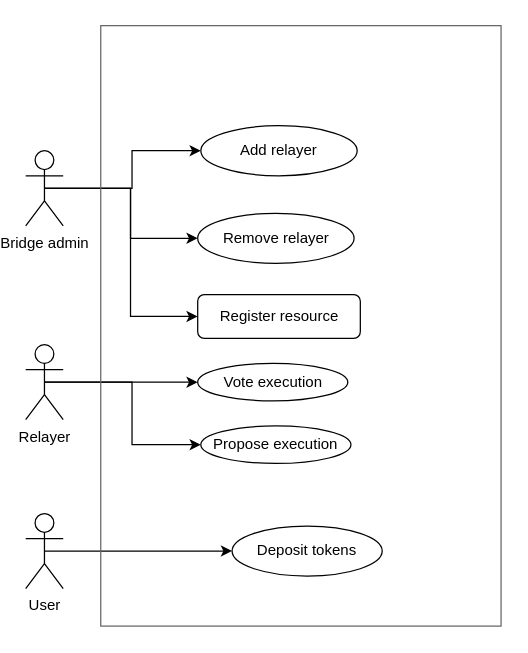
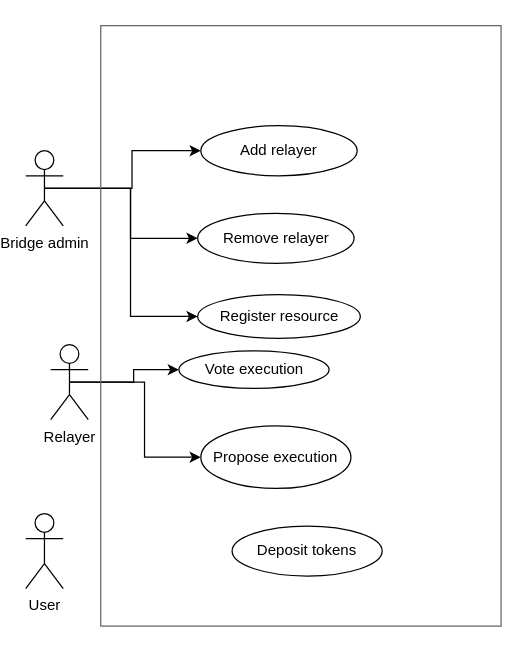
node "Register resource": shape rounded rectangle -> ellipse
node "Relayer": moved (44, 382) -> (69, 382)
node "Vote execution": moved (273, 382) -> (254, 369)
node "Propose execution": size 150x38 -> 150x63
edge "User" -> "Deposit tokens": removed
